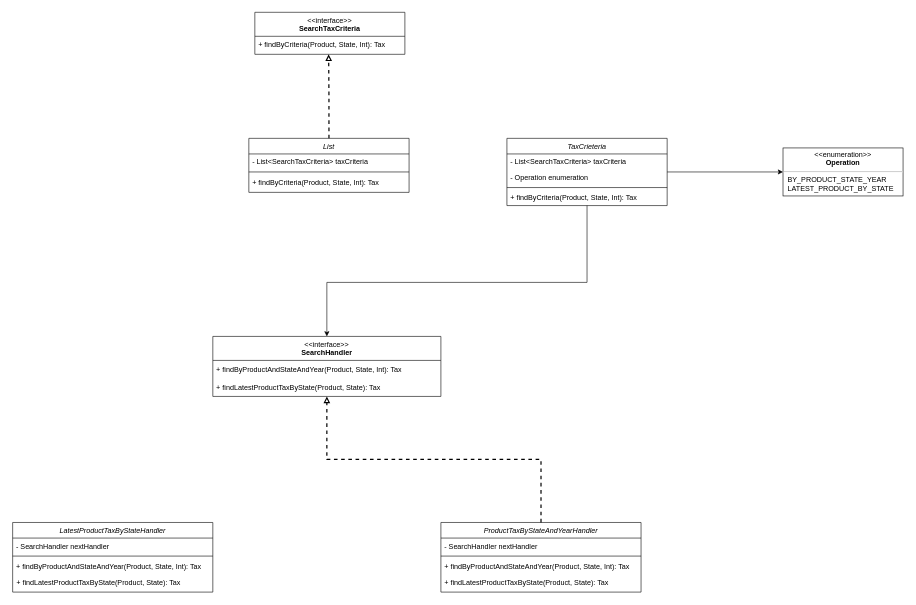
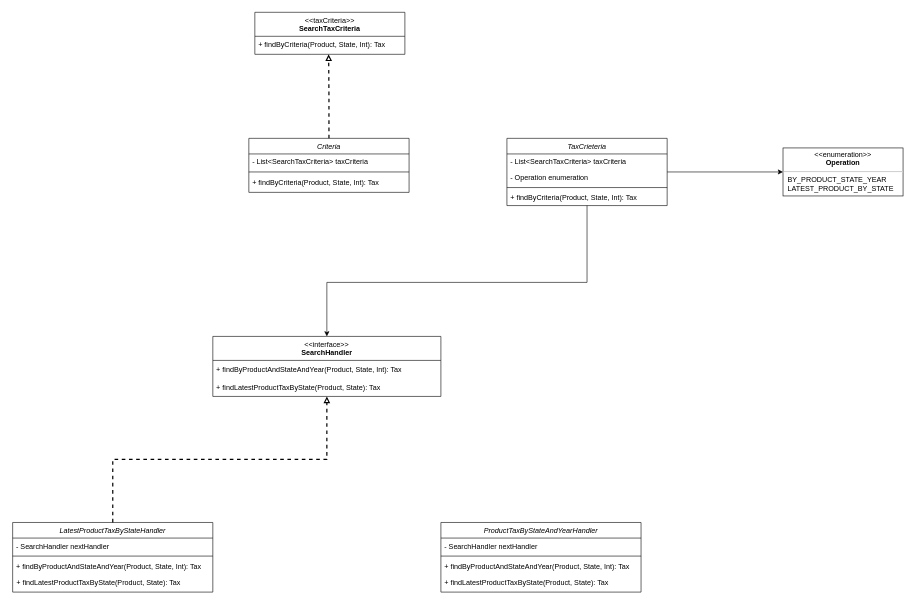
node "<<interface>> SearchTaxCriteria": label "<<interface>> SearchTaxCriteria" -> "<<taxCriteria>> SearchTaxCriteria"
node "List": label "List" -> "Criteria"
edge "LatestProductTaxByStateHandler" -> "<<interface>> SearchHandler": added
edge "ProductTaxByStateAndYearHandler" -> "<<interface>> SearchHandler": removed
